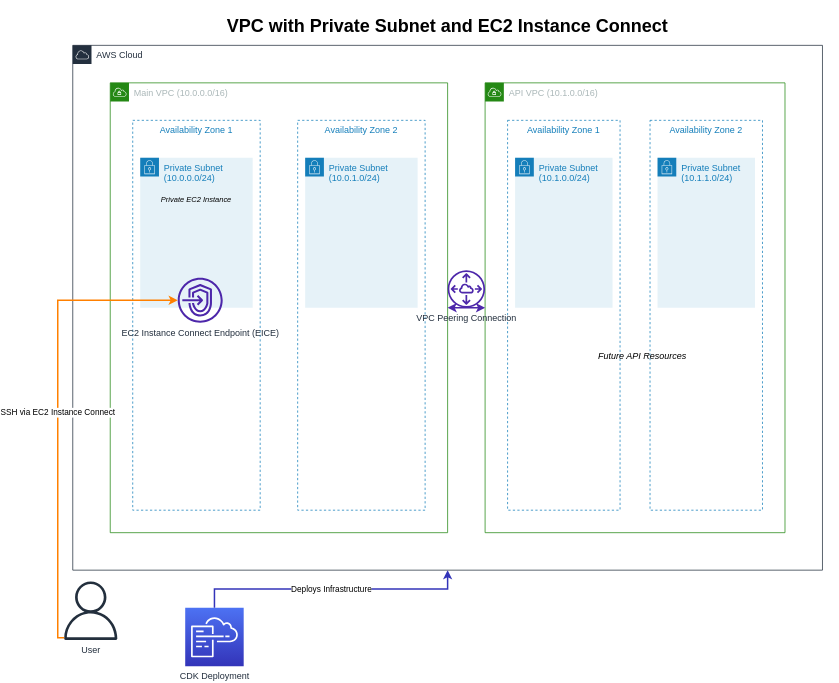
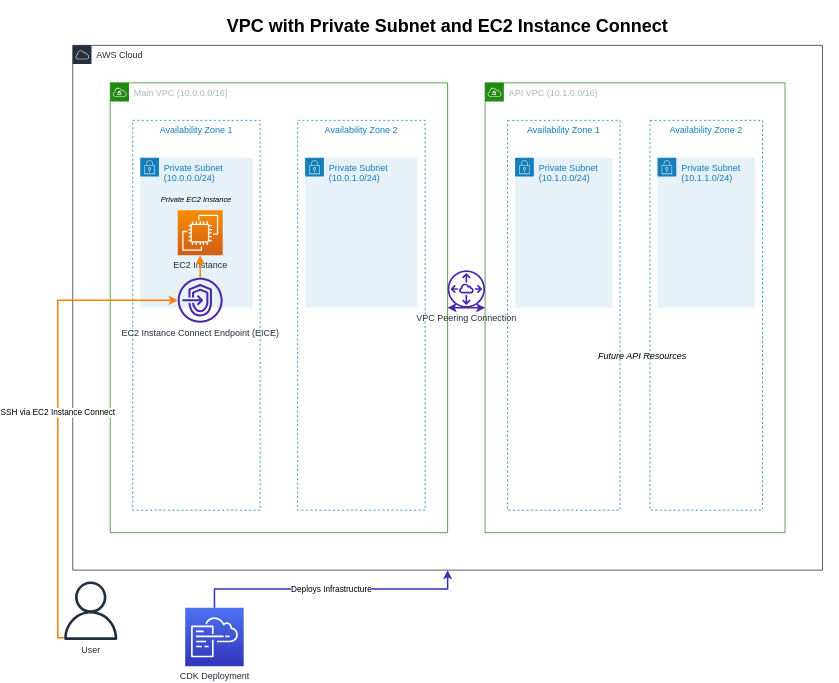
node "EC2 Instance": added
edge "EC2 Instance Connect Endpoint (EICE)" -> "EC2 Instance": added
